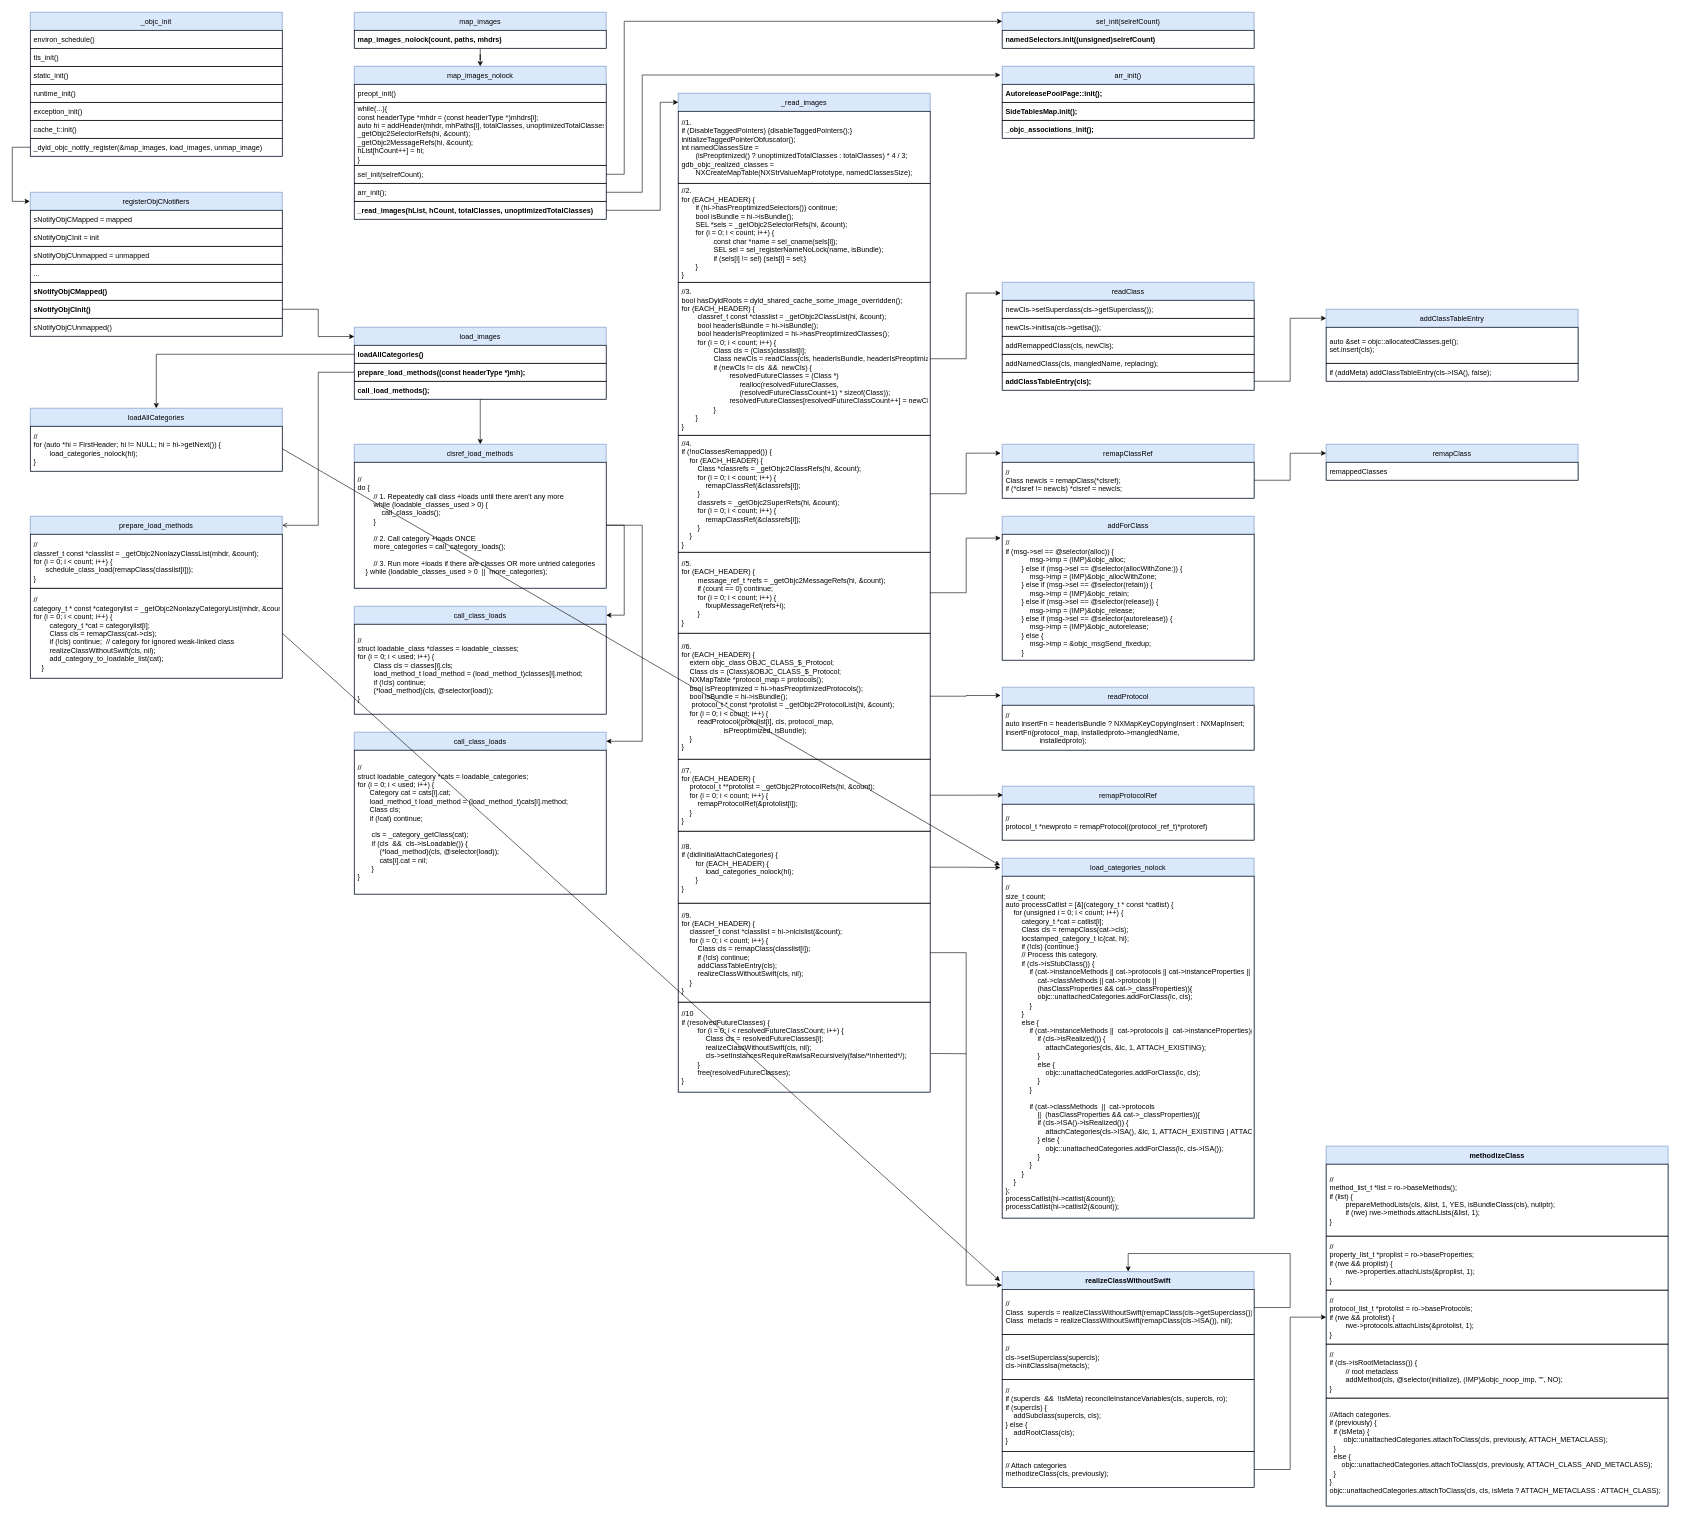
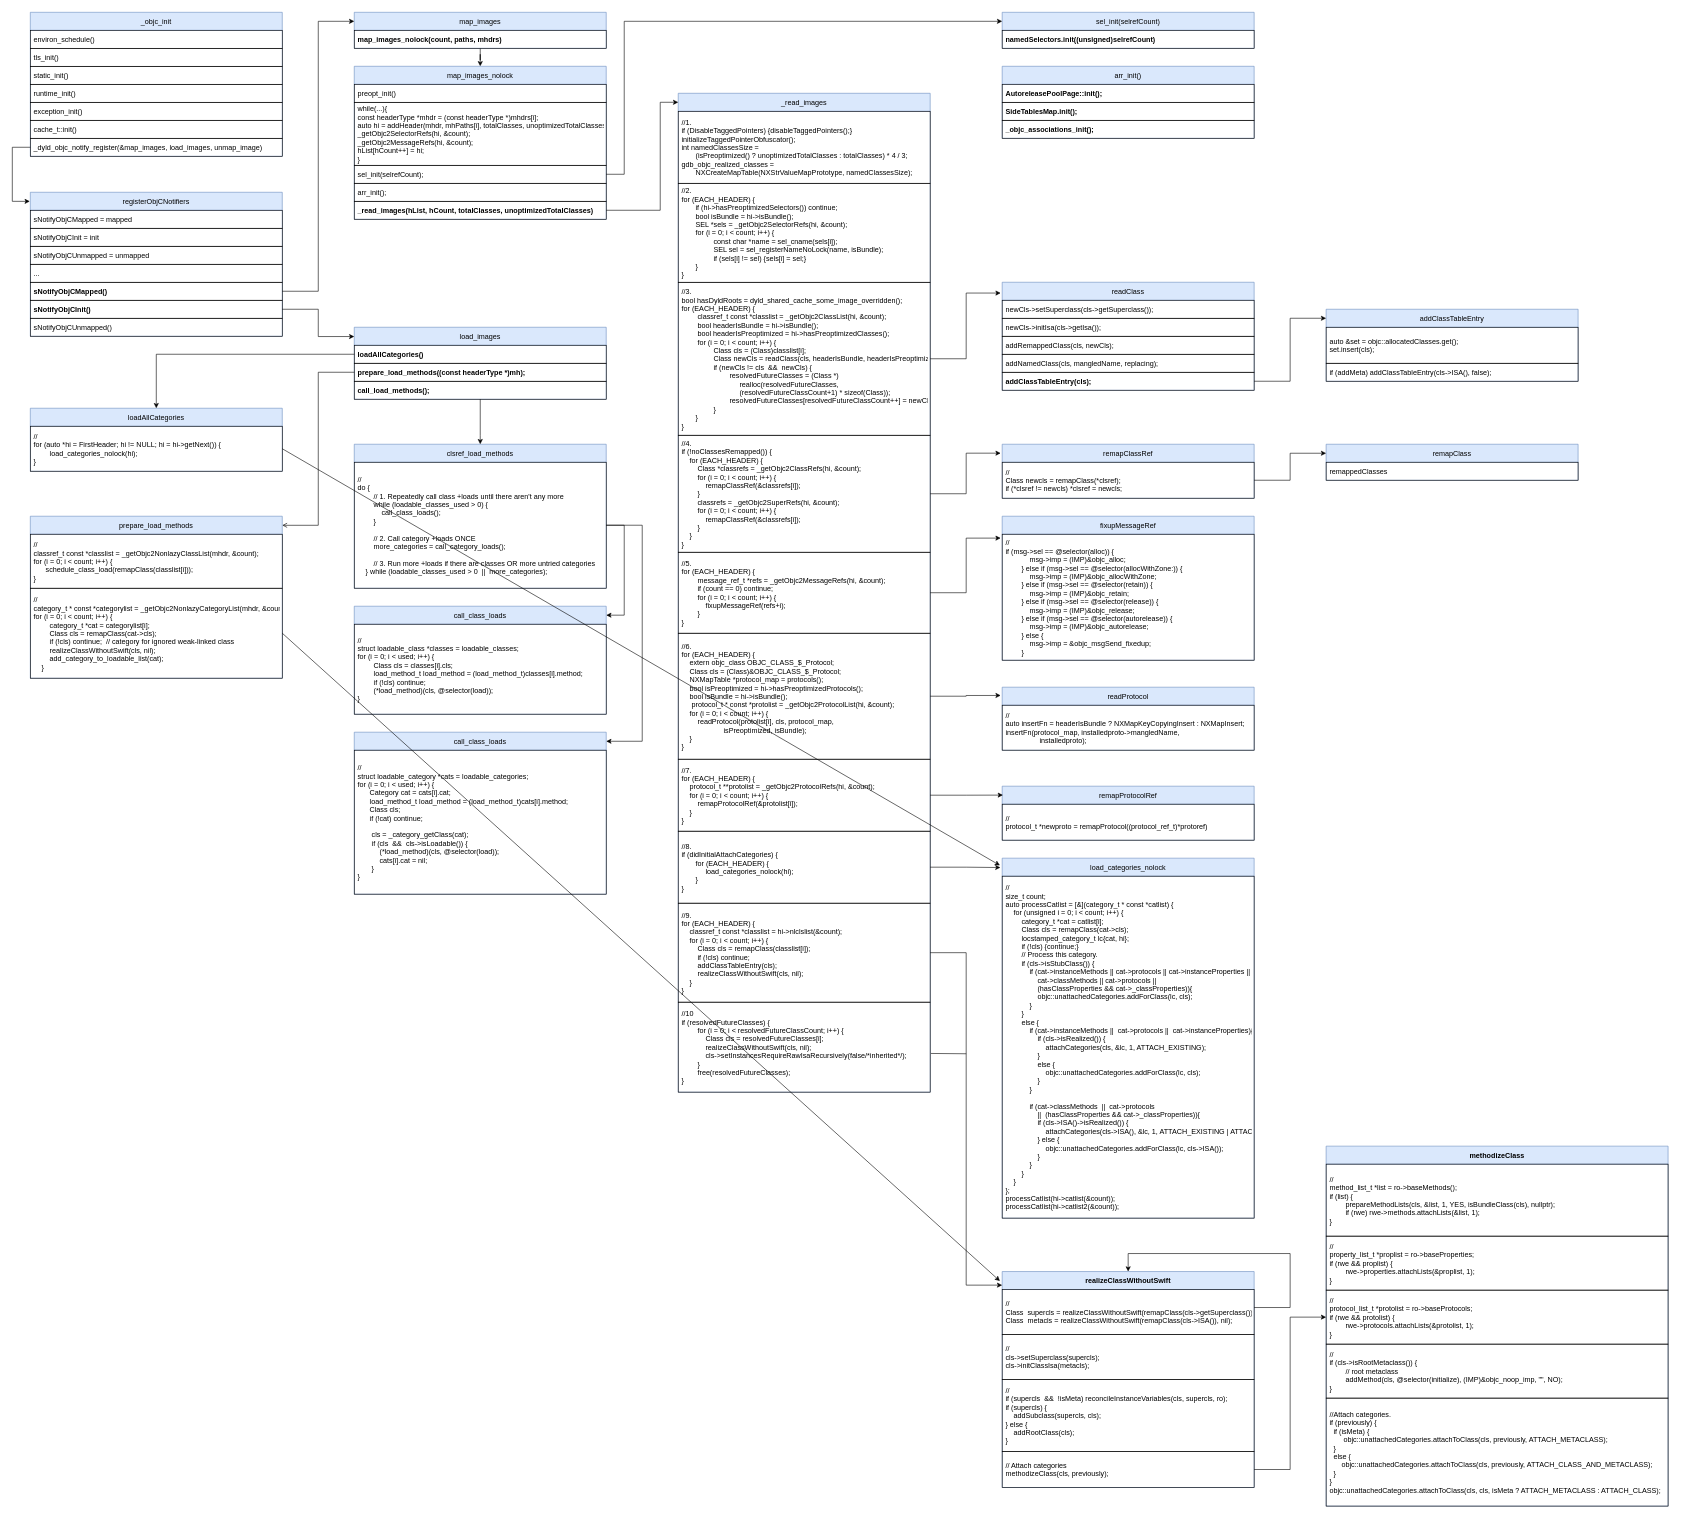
edge "sNotifyObjCMapped()" -> "map_images": added
edge "arr_init();" -> "arr_init()": removed
node "addForClass": label "addForClass" -> "fixupMessageRef"
